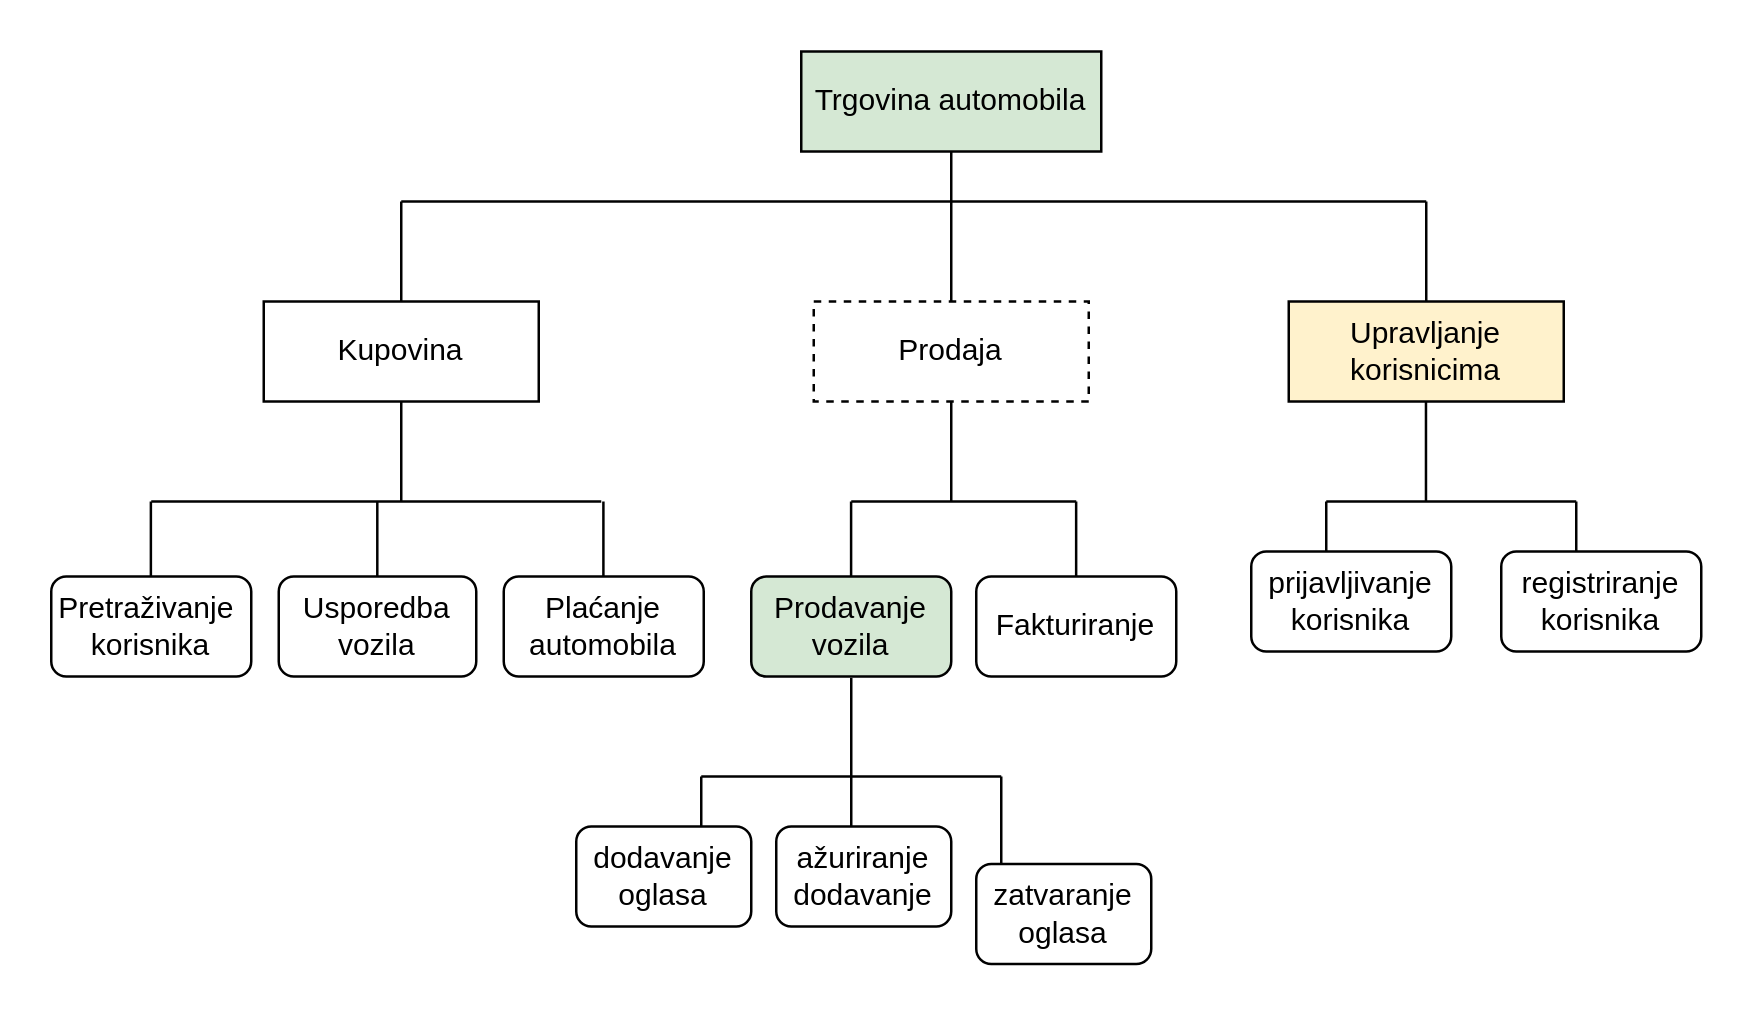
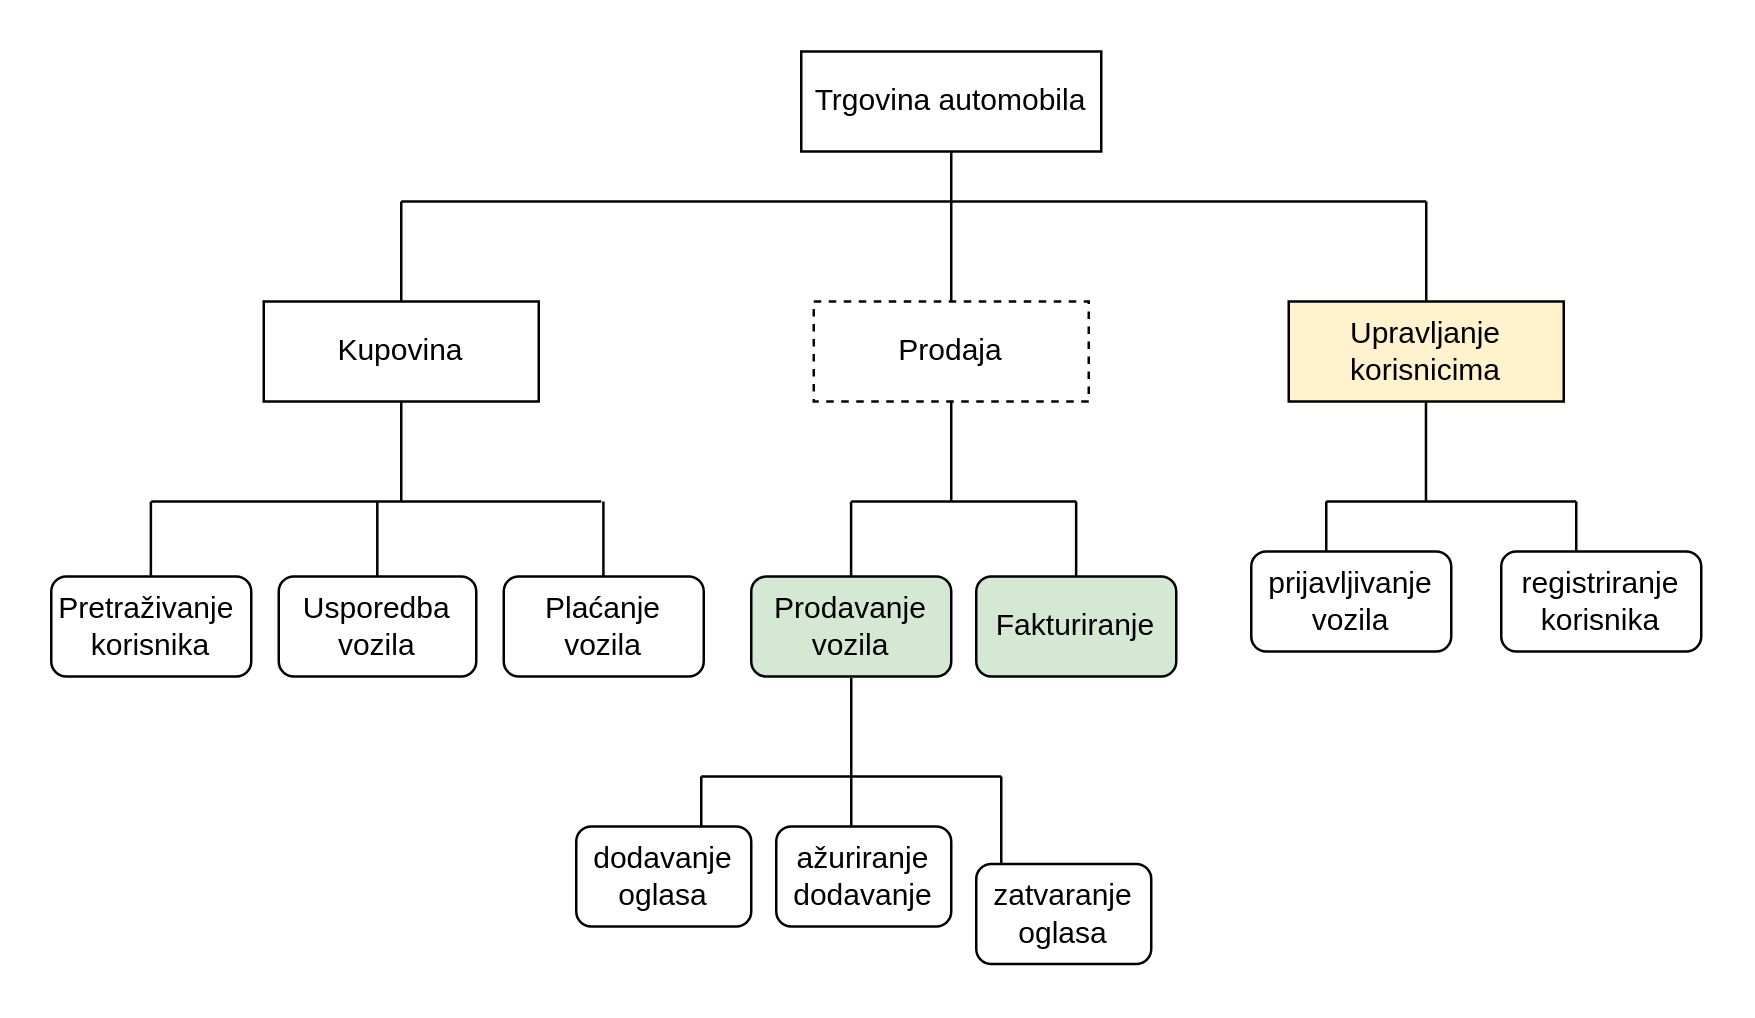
node "Trgovina automobila": fillcolor #d5e8d4 -> #ffffff
node "prijavljivanje korisnika": label "prijavljivanje korisnika" -> "prijavljivanje vozila"
node "Plaćanje automobila": label "Plaćanje automobila" -> "Plaćanje vozila"
node "Fakturiranje": fillcolor #ffffff -> #d5e8d4
